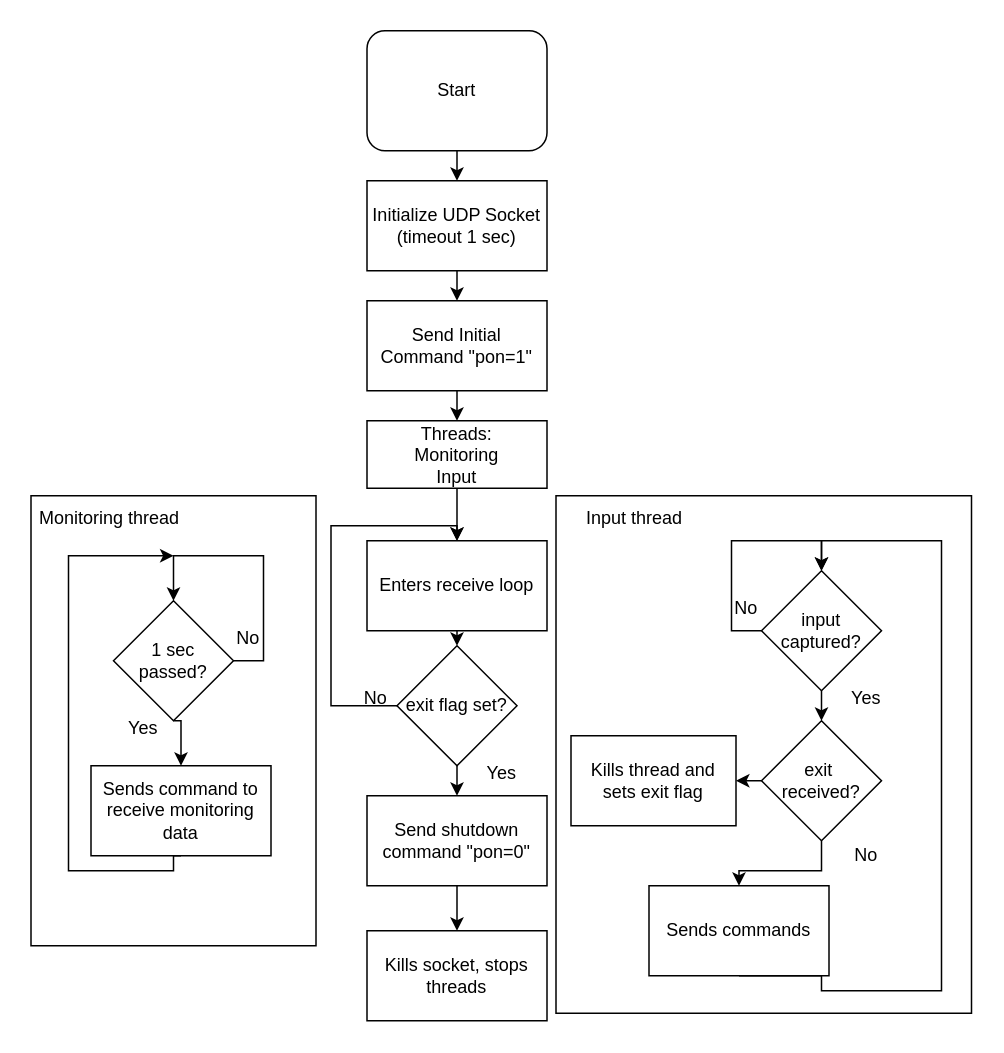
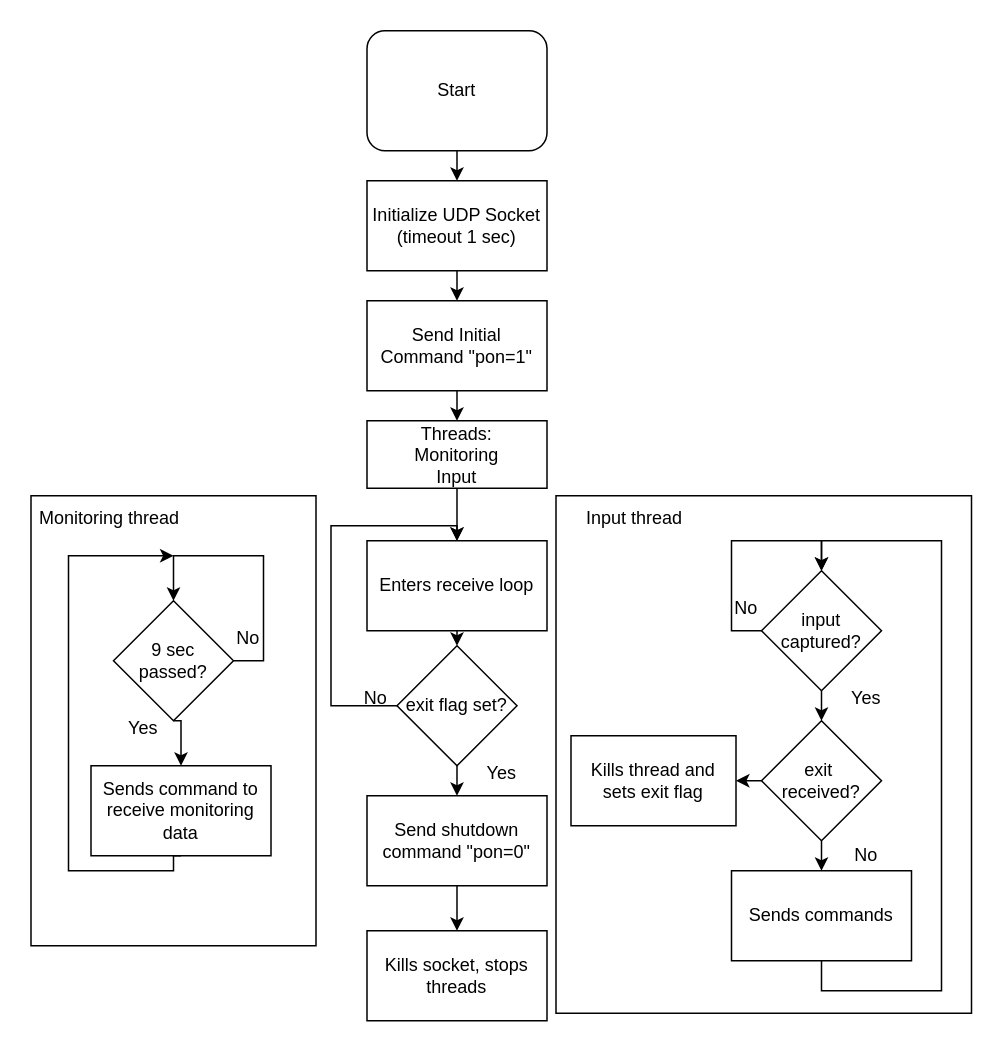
node "1 sec passed?": label "1 sec passed?" -> "9 sec passed?"
node "Sends commands": moved (739, 931) -> (821, 916)
